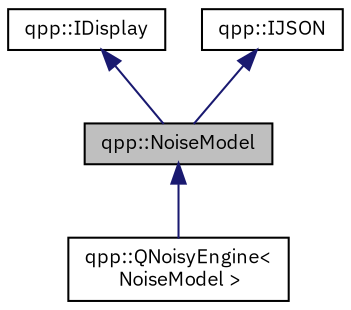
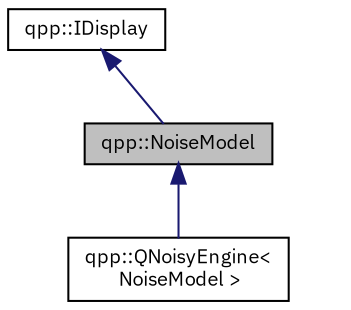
node "qpp::IJSON": removed
